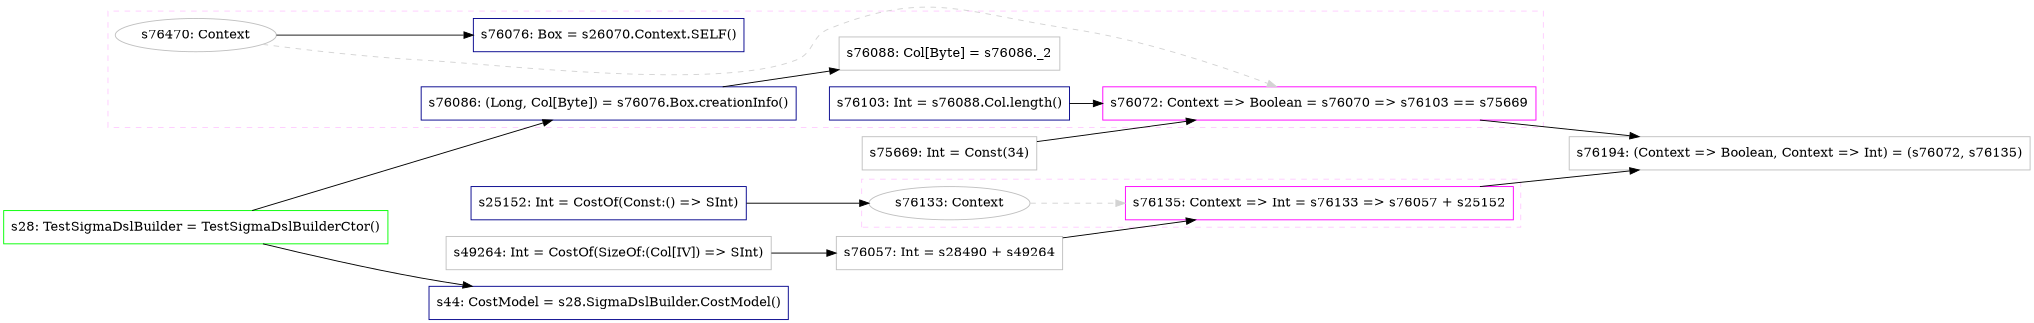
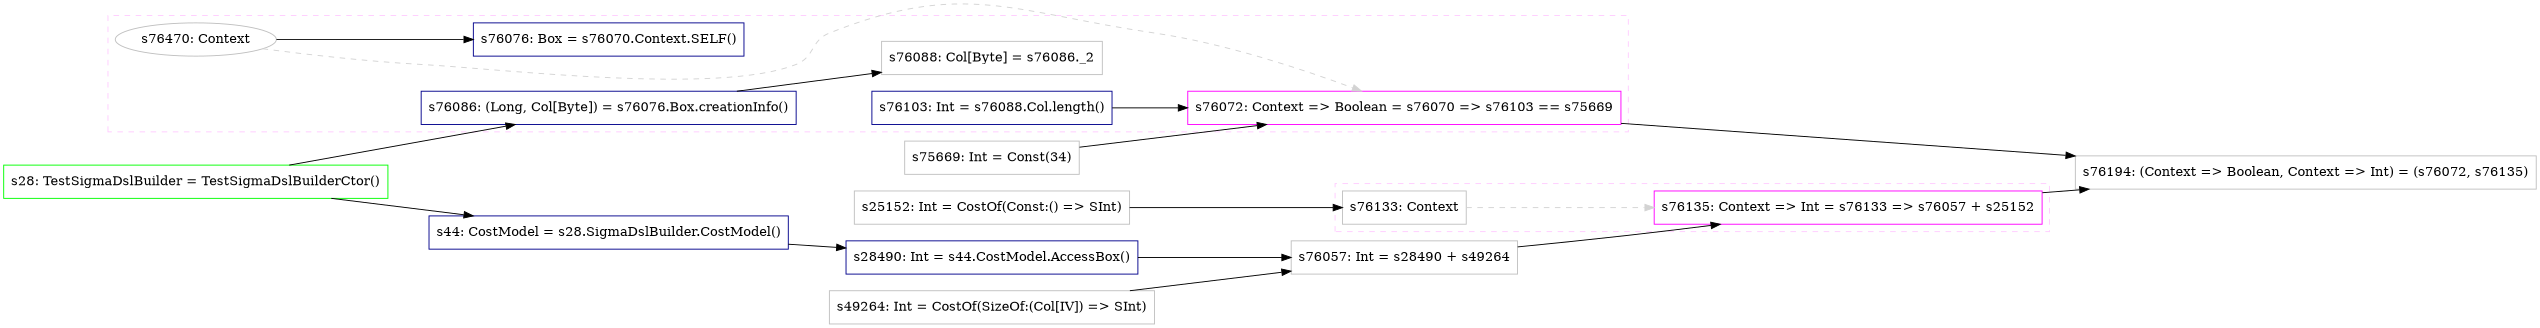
node "s76076: Box = s26070.Context.SELF()": label "s76076: Box = s26070.Context.SELF()" -> "s76076: Box = s76070.Context.SELF()"
node "s25152: Int = CostOf(Const:() => SInt)": color darkblue -> gray
node "s76133: Context": shape ellipse -> box
node "s28490: Int = s44.CostModel.AccessBox()": added
